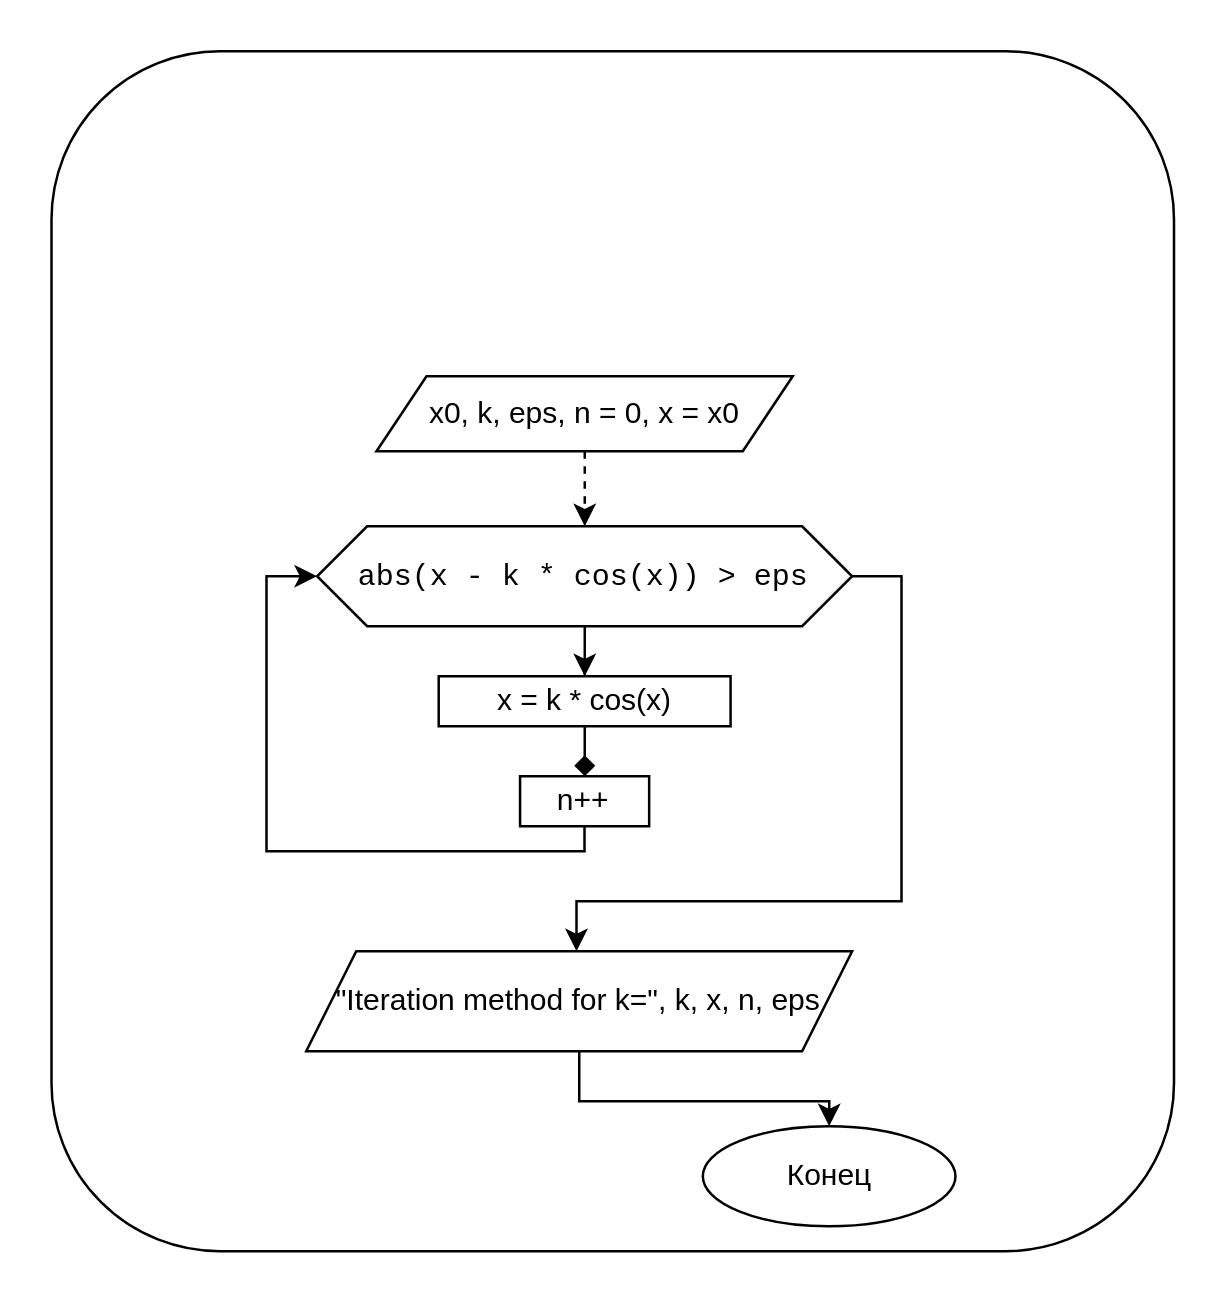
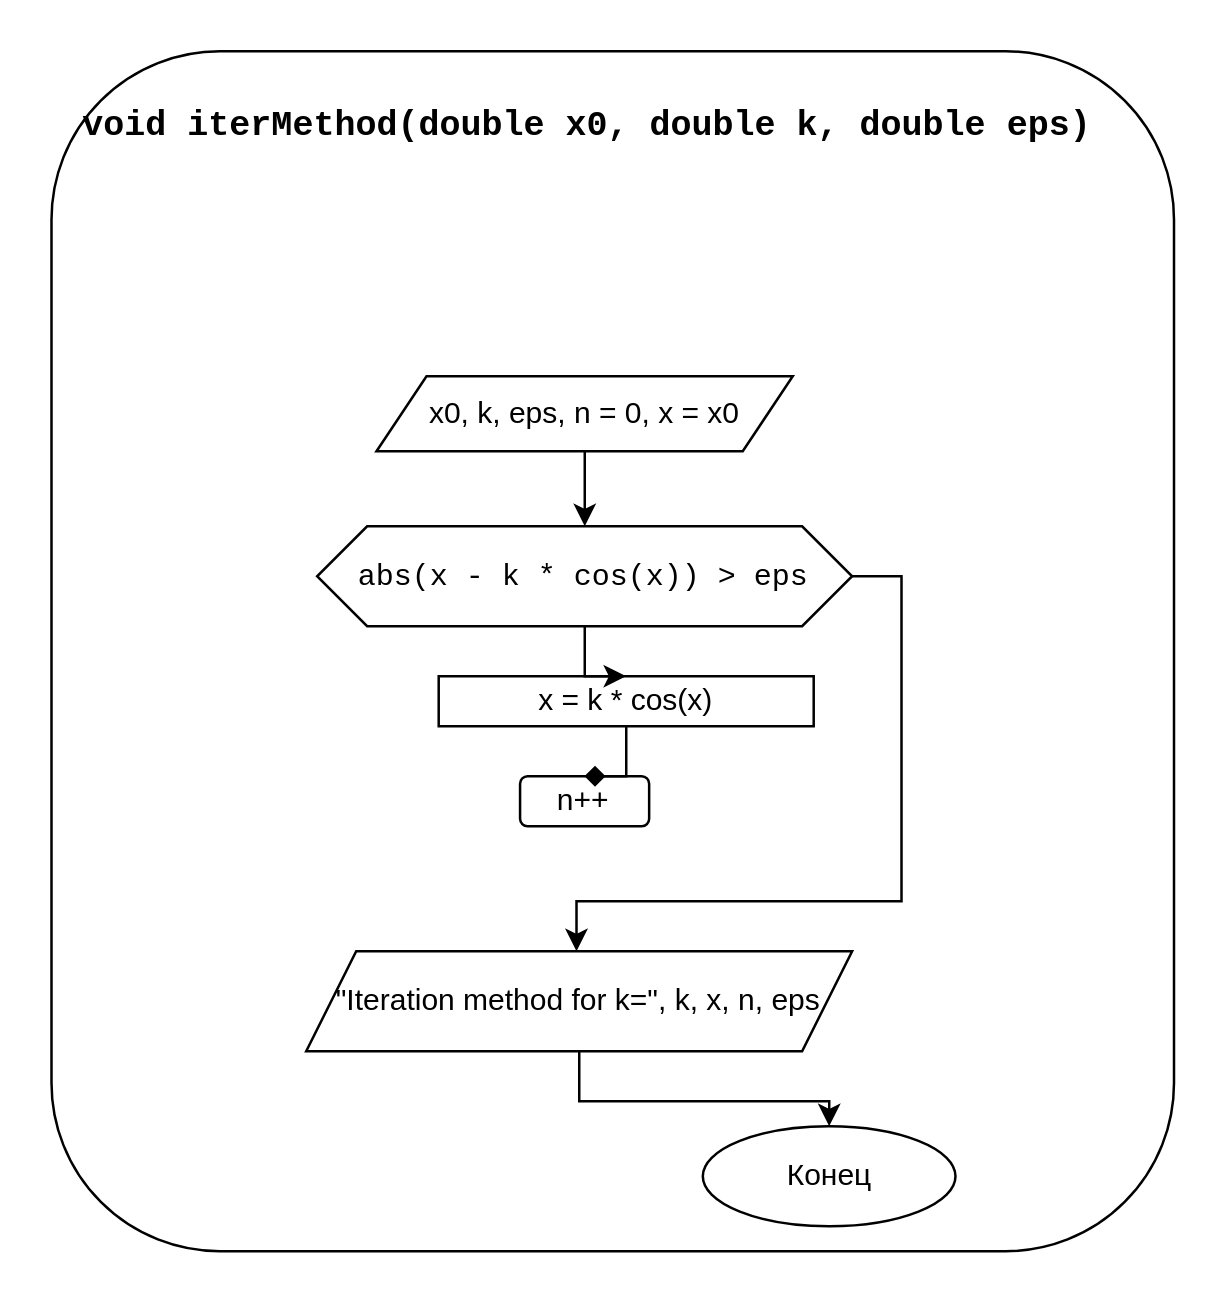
node "void iterMethod(double x0, double k, double eps)": added
edge "x0, k, eps, n = 0, x = x0" -> "abs(x - k * cos(x)) > eps": style dashed -> solid
node "x = k * cos(x)": size 292x50 -> 375x50
node "n++": shape rectangle -> rounded rectangle
edge "n++" -> "abs(x - k * cos(x)) > eps": removed
